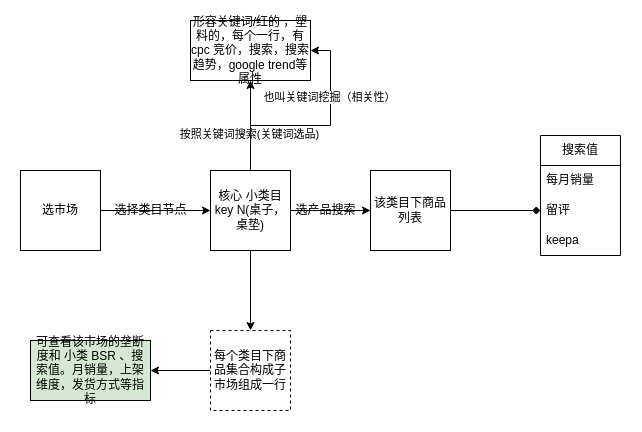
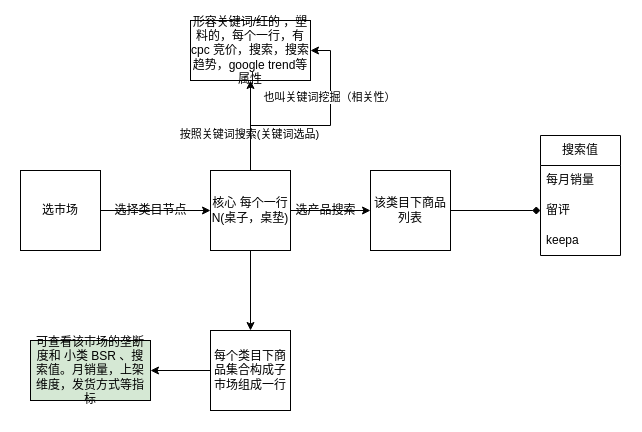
node "核心 小类目key N(桌子，桌垫)": label "核心 小类目key N(桌子，桌垫)" -> "核心 每个一行 N(桌子，桌垫)"
node "每个类目下商品集合构成子市场组成一行": style dashed -> solid
